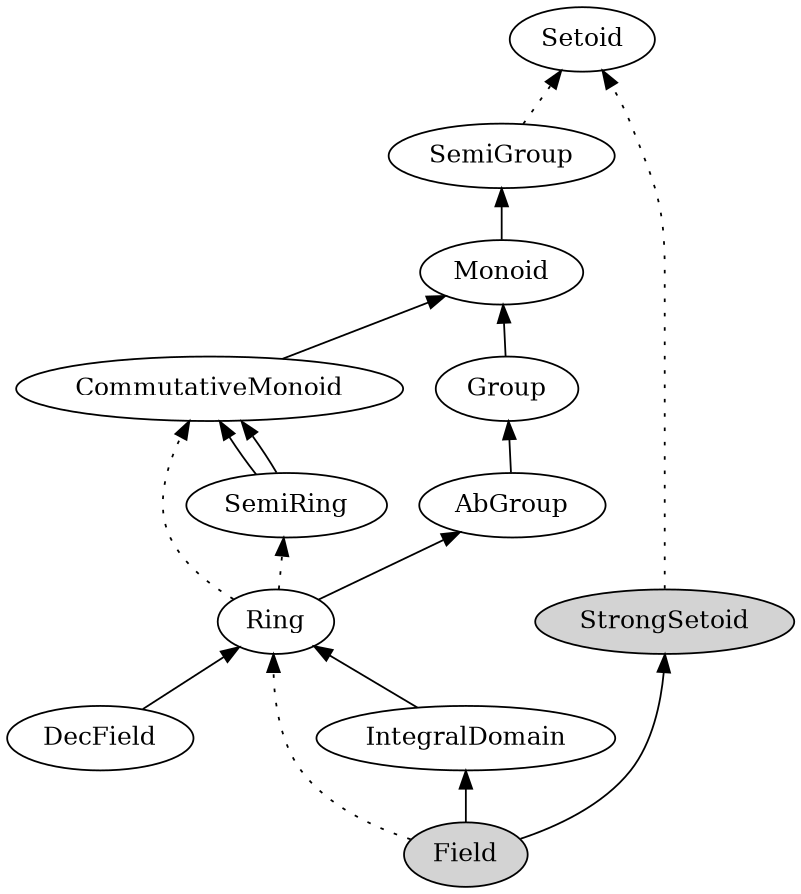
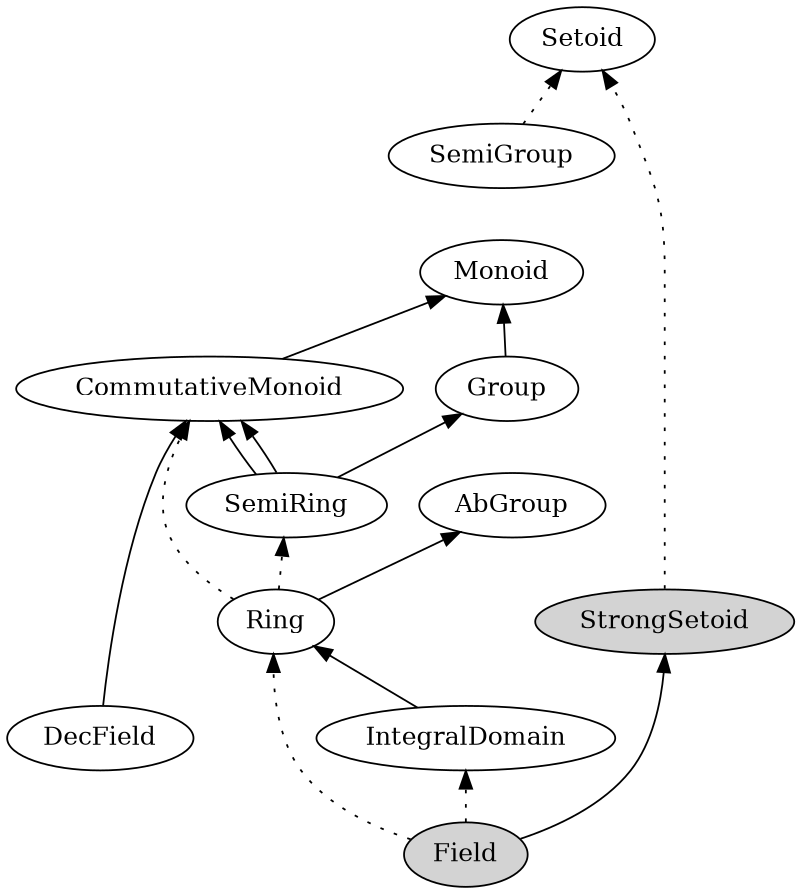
edge "Monoid" -> "SemiGroup": removed
edge "AbGroup" -> "Group": now "SemiRing" -> "Group"
edge "DecField" -> "Ring": now "DecField" -> "CommutativeMonoid"
edge "Field" -> "IntegralDomain": style solid -> dotted
